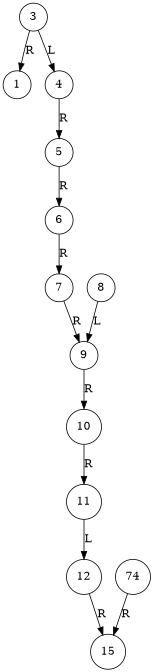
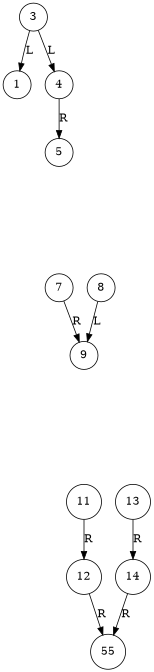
edge "3" -> "1": label "R" -> "L"
node "6": removed
node "10": removed
node "13": added
edge "11" -> "12": label "L" -> "R"
node "74": label "74" -> "14"
node "15": label "15" -> "55"
